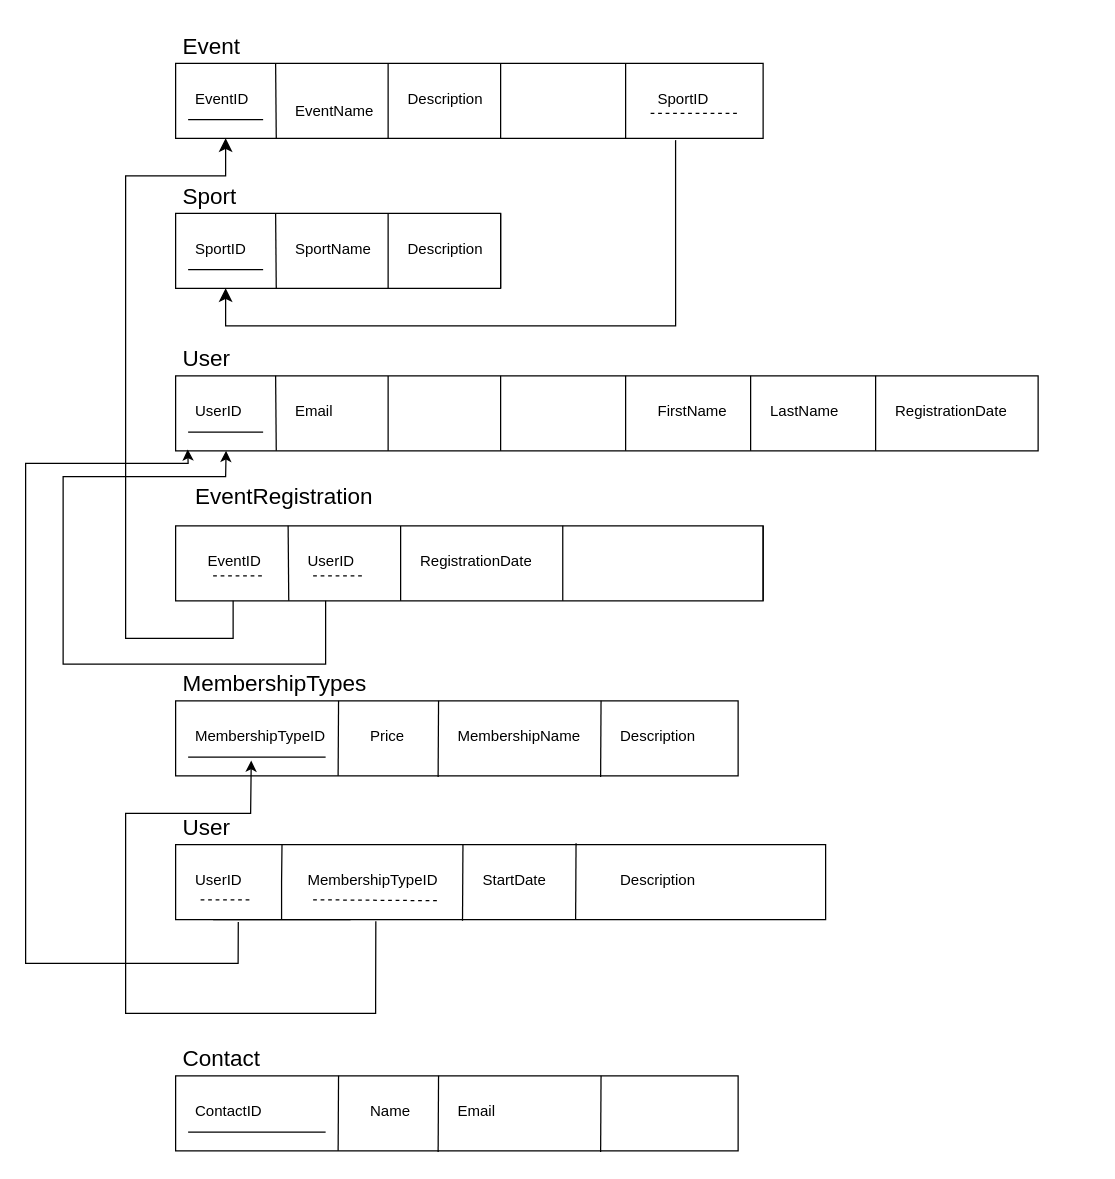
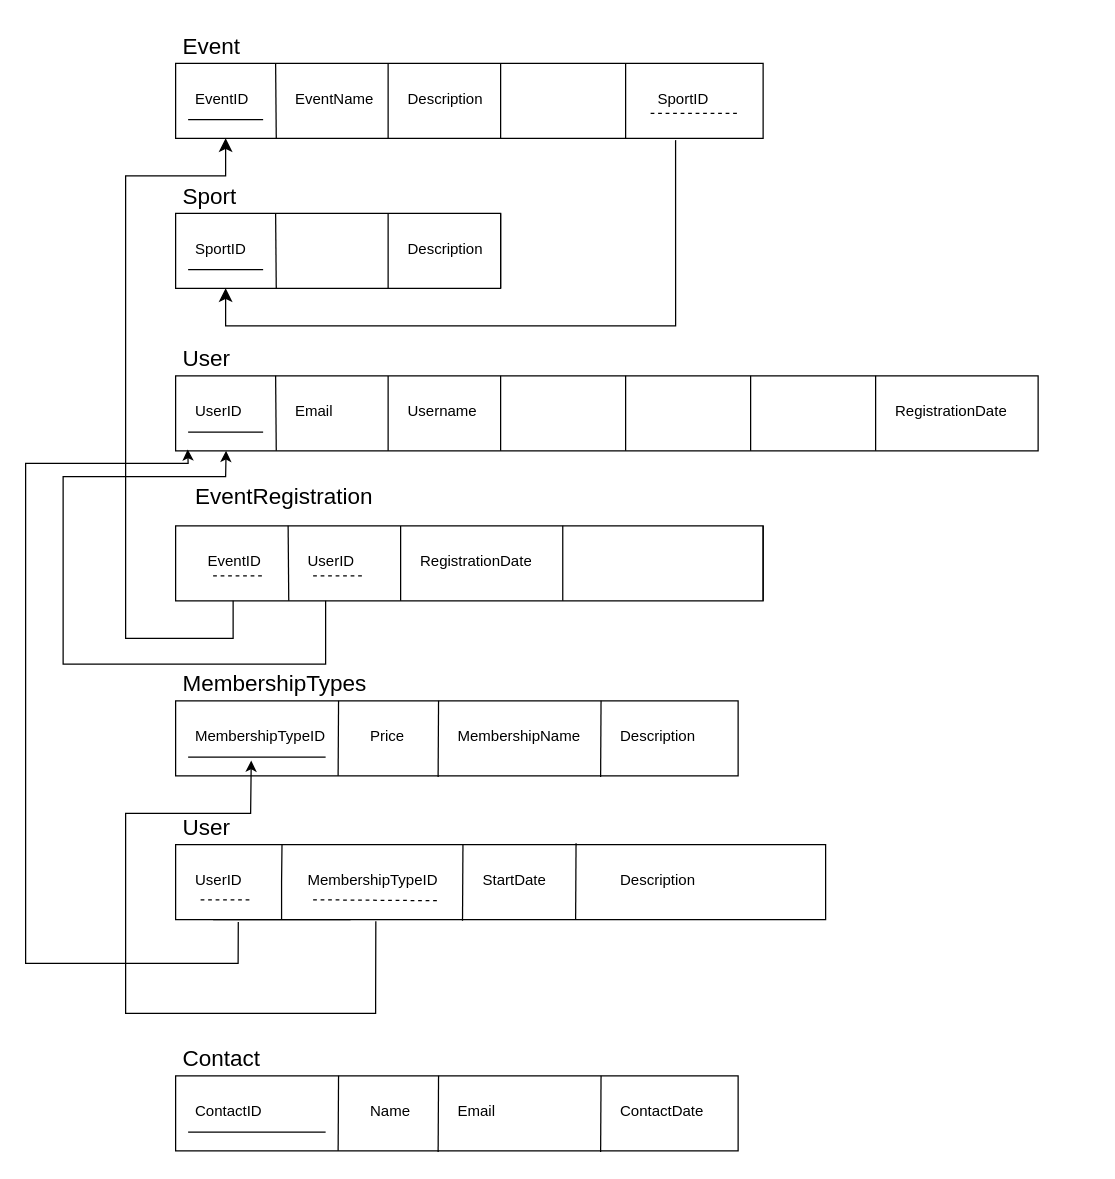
node "EventName": moved (338, 113) -> (338, 101)
node "SportName": removed
node "Username": added
node "FirstName": removed
node "LastName": removed
node "ContactDate": added
